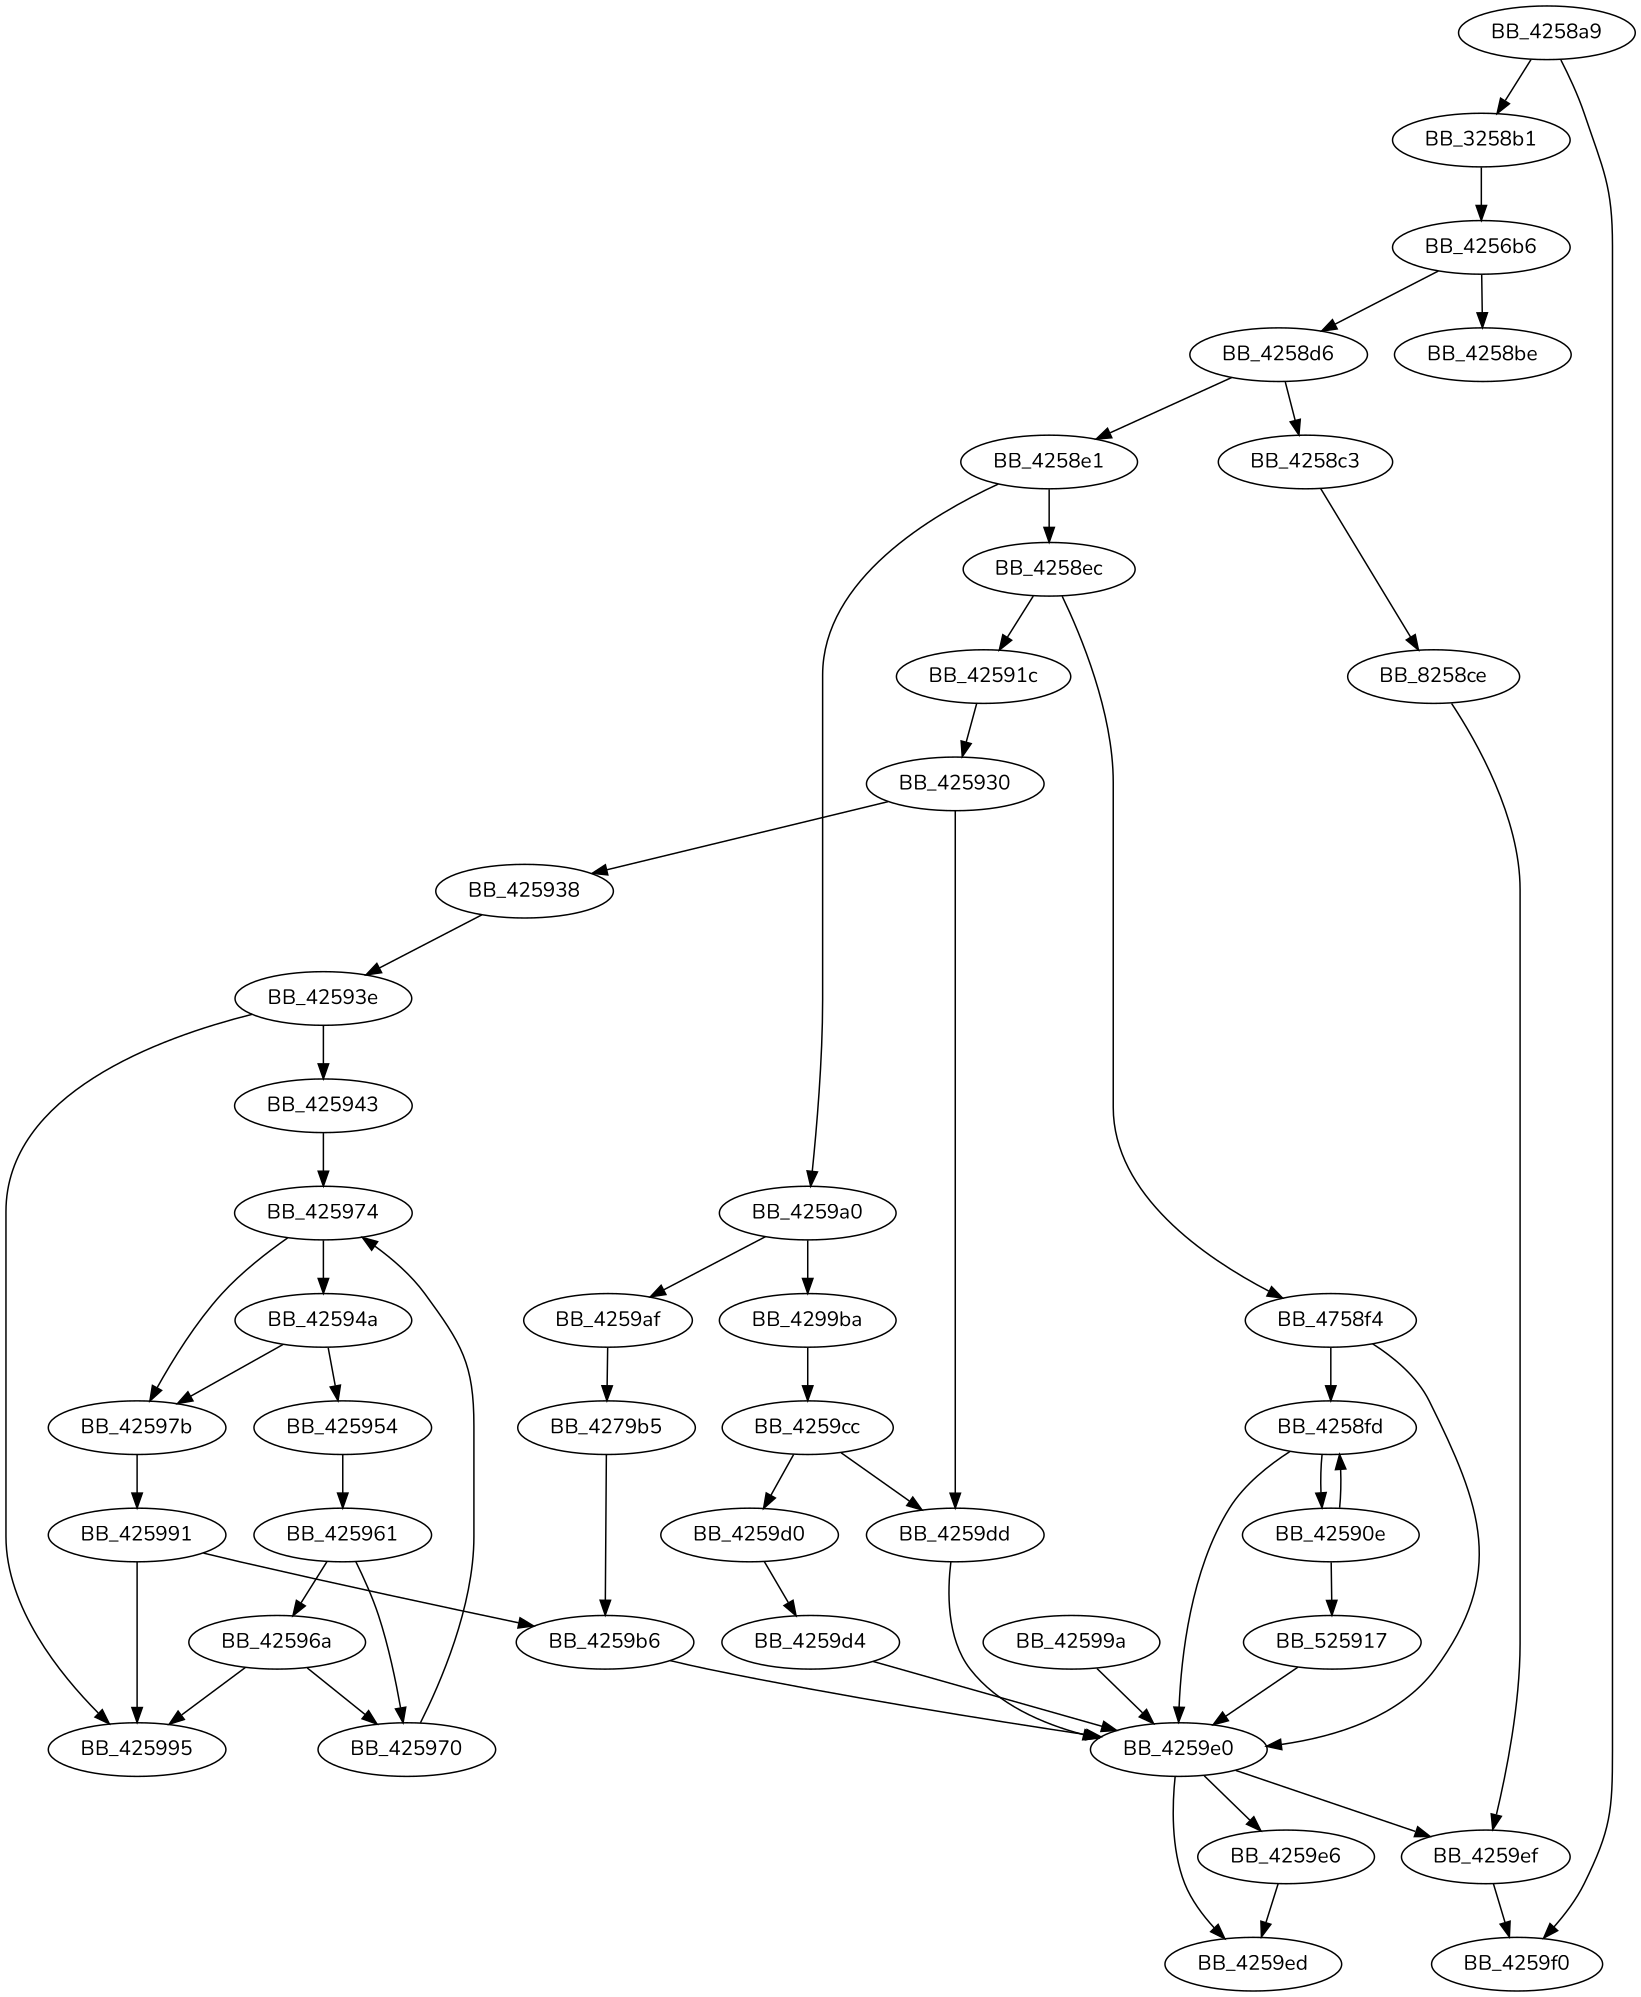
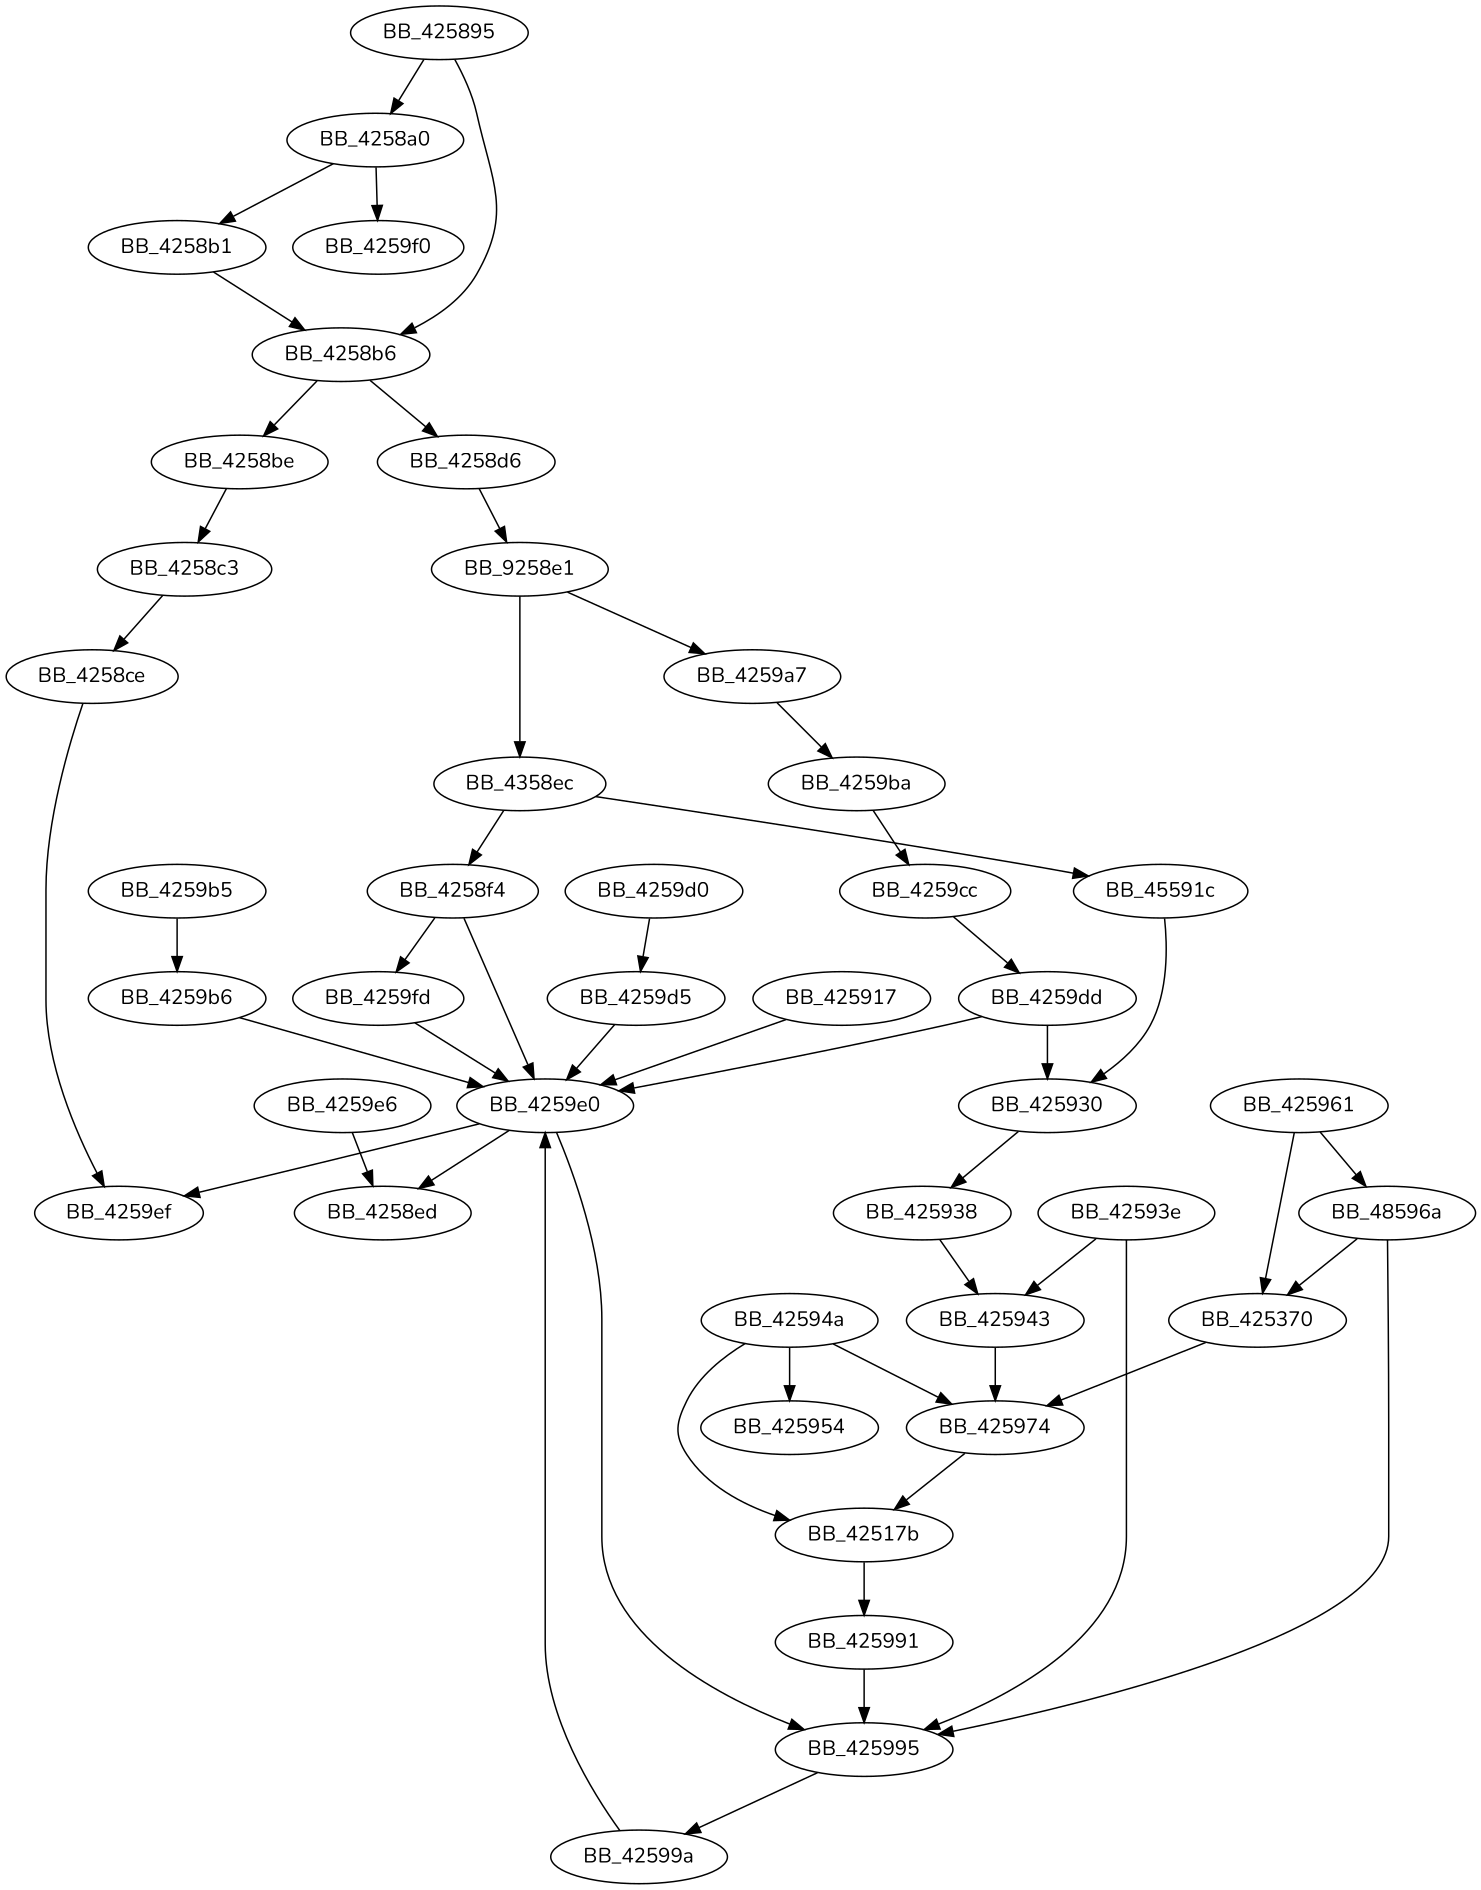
node "BB_425895": added
node "BB_4258a9": label "BB_4258a9" -> "BB_4258a0"
node "BB_3258b1": label "BB_3258b1" -> "BB_4258b1"
node "BB_4256b6": label "BB_4256b6" -> "BB_4258b6"
edge "BB_4258d6" -> "BB_4258c3": now "BB_4258be" -> "BB_4258c3"
node "BB_4258e1": label "BB_4258e1" -> "BB_9258e1"
node "BB_4258ec": label "BB_4258ec" -> "BB_4358ec"
node "BB_42591c": label "BB_42591c" -> "BB_45591c"
node "BB_8258ce": label "BB_8258ce" -> "BB_4258ce"
edge "BB_425938" -> "BB_42593e": now "BB_425938" -> "BB_425943"
edge "BB_425930" -> "BB_4259dd": reversed
node "BB_4259a0": label "BB_4259a0" -> "BB_4259a7"
edge "BB_425974" -> "BB_42594a": reversed
node "BB_4259af": removed
node "BB_4299ba": label "BB_4299ba" -> "BB_4259ba"
node "BB_4758f4": label "BB_4758f4" -> "BB_4258f4"
node "BB_42597b": label "BB_42597b" -> "BB_42517b"
node "BB_4279b5": label "BB_4279b5" -> "BB_4259b5"
node "BB_4258fd": label "BB_4258fd" -> "BB_4259fd"
edge "BB_425954" -> "BB_425961": removed
edge "BB_4259cc" -> "BB_4259d0": removed
node "BB_42590e": removed
edge "BB_425991" -> "BB_4259b6": removed
node "BB_42596a": label "BB_42596a" -> "BB_48596a"
node "BB_4259d4": label "BB_4259d4" -> "BB_4259d5"
node "BB_525917": label "BB_525917" -> "BB_425917"
node "BB_425970": label "BB_425970" -> "BB_425370"
edge "BB_4259e0" -> "BB_4259e6": now "BB_4259e0" -> "BB_425995"
edge "BB_425995" -> "BB_42599a": added
edge "BB_4259ef" -> "BB_4259f0": removed
node "BB_4259ed": label "BB_4259ed" -> "BB_4258ed"
